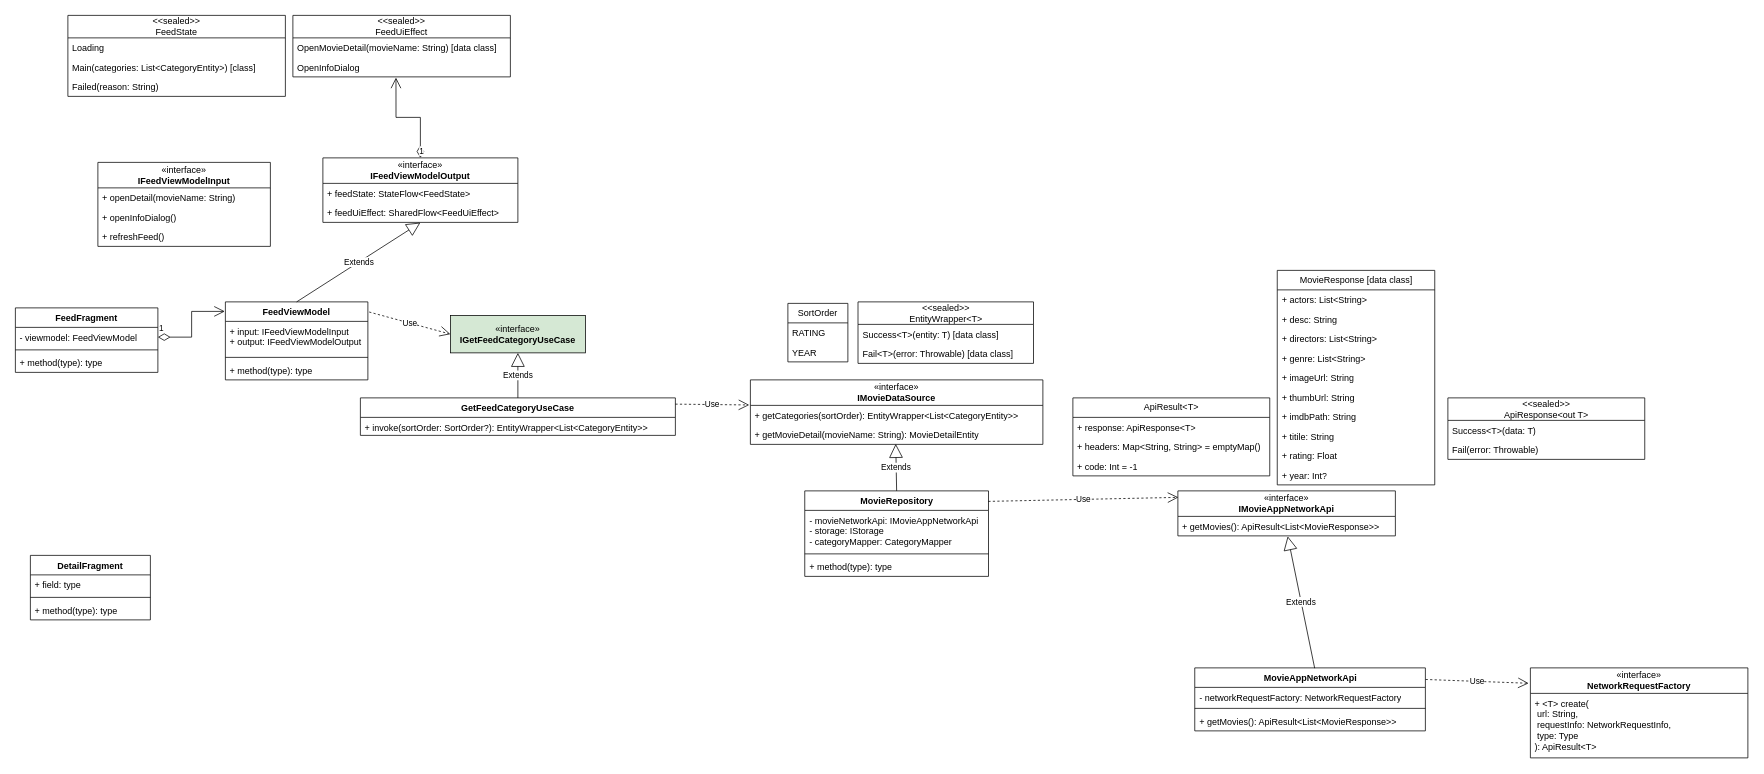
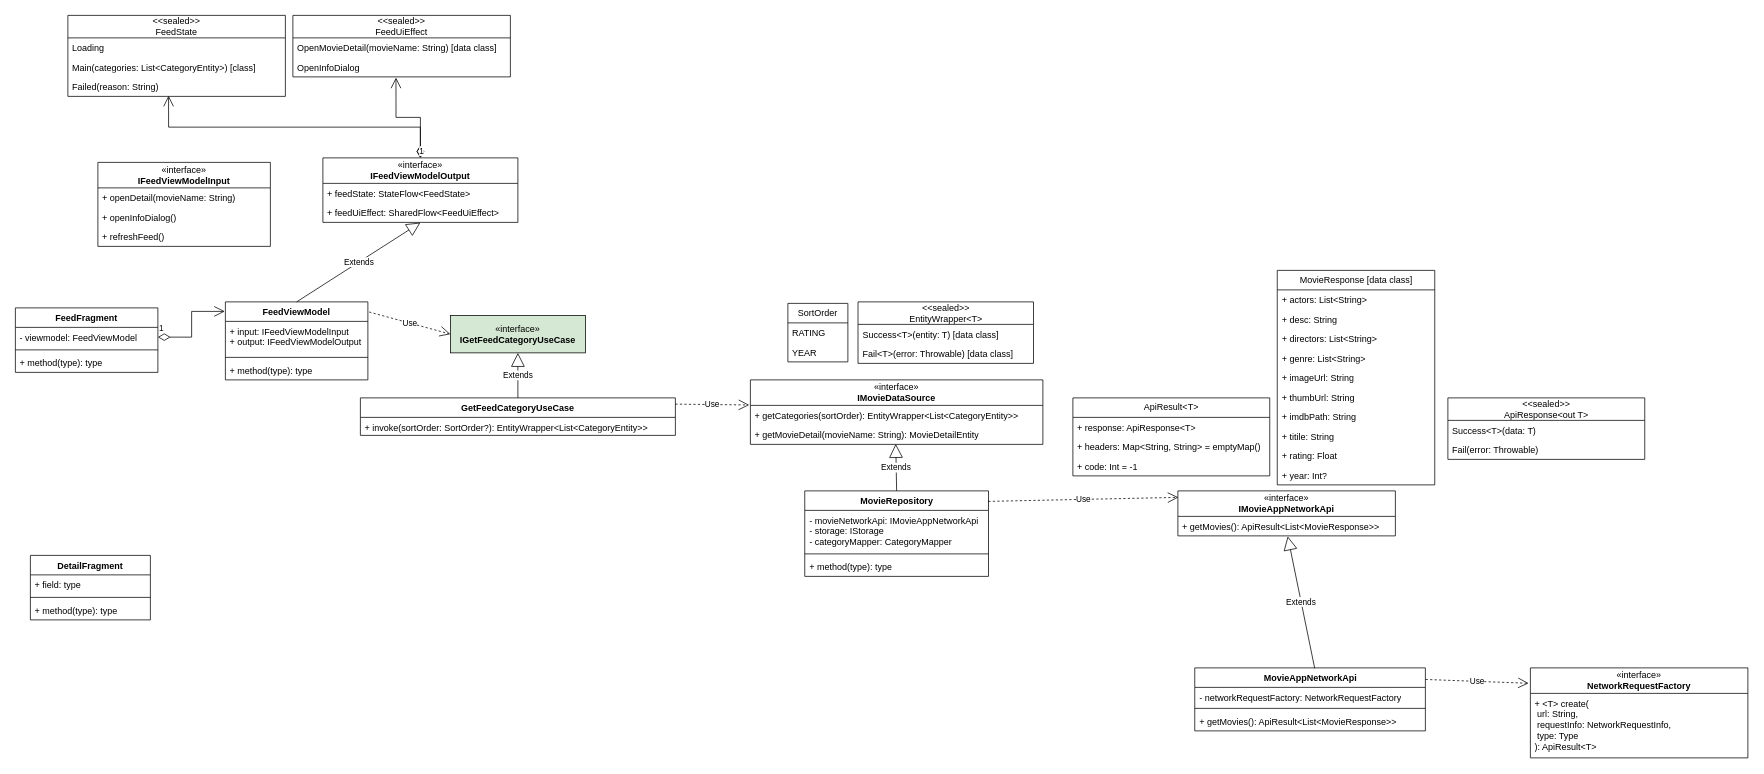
edge "Failed(reason: String)" -- "«interface»IFeedViewModelOutput": added, label "1"
